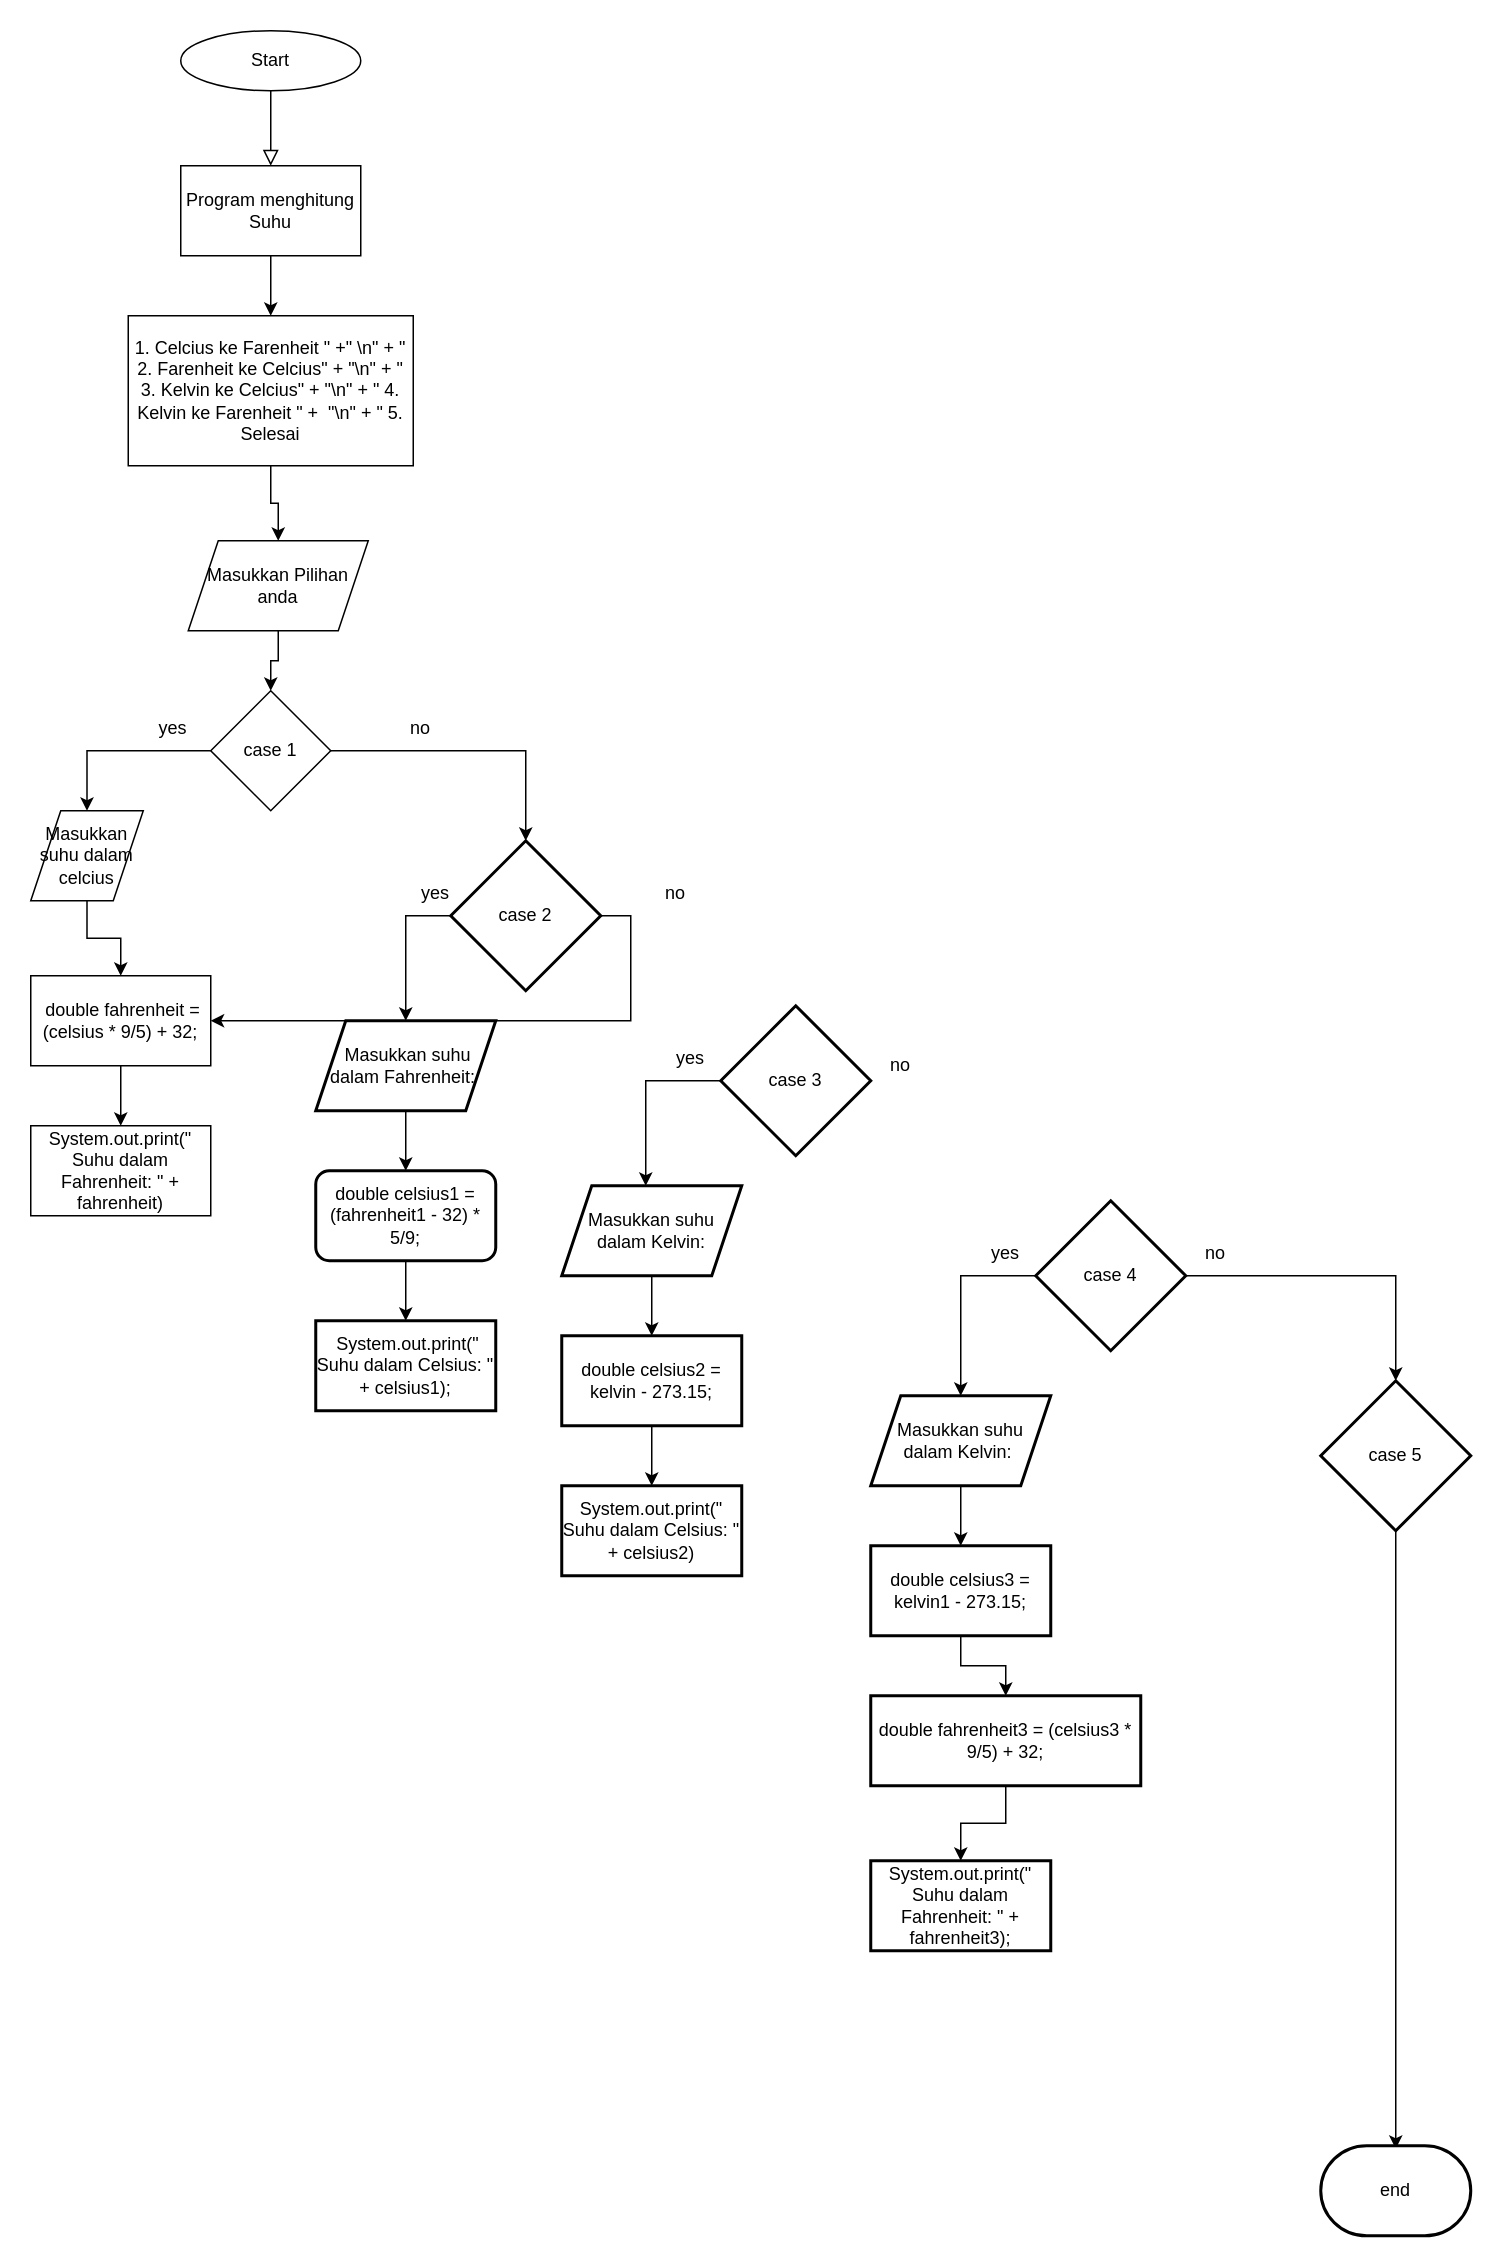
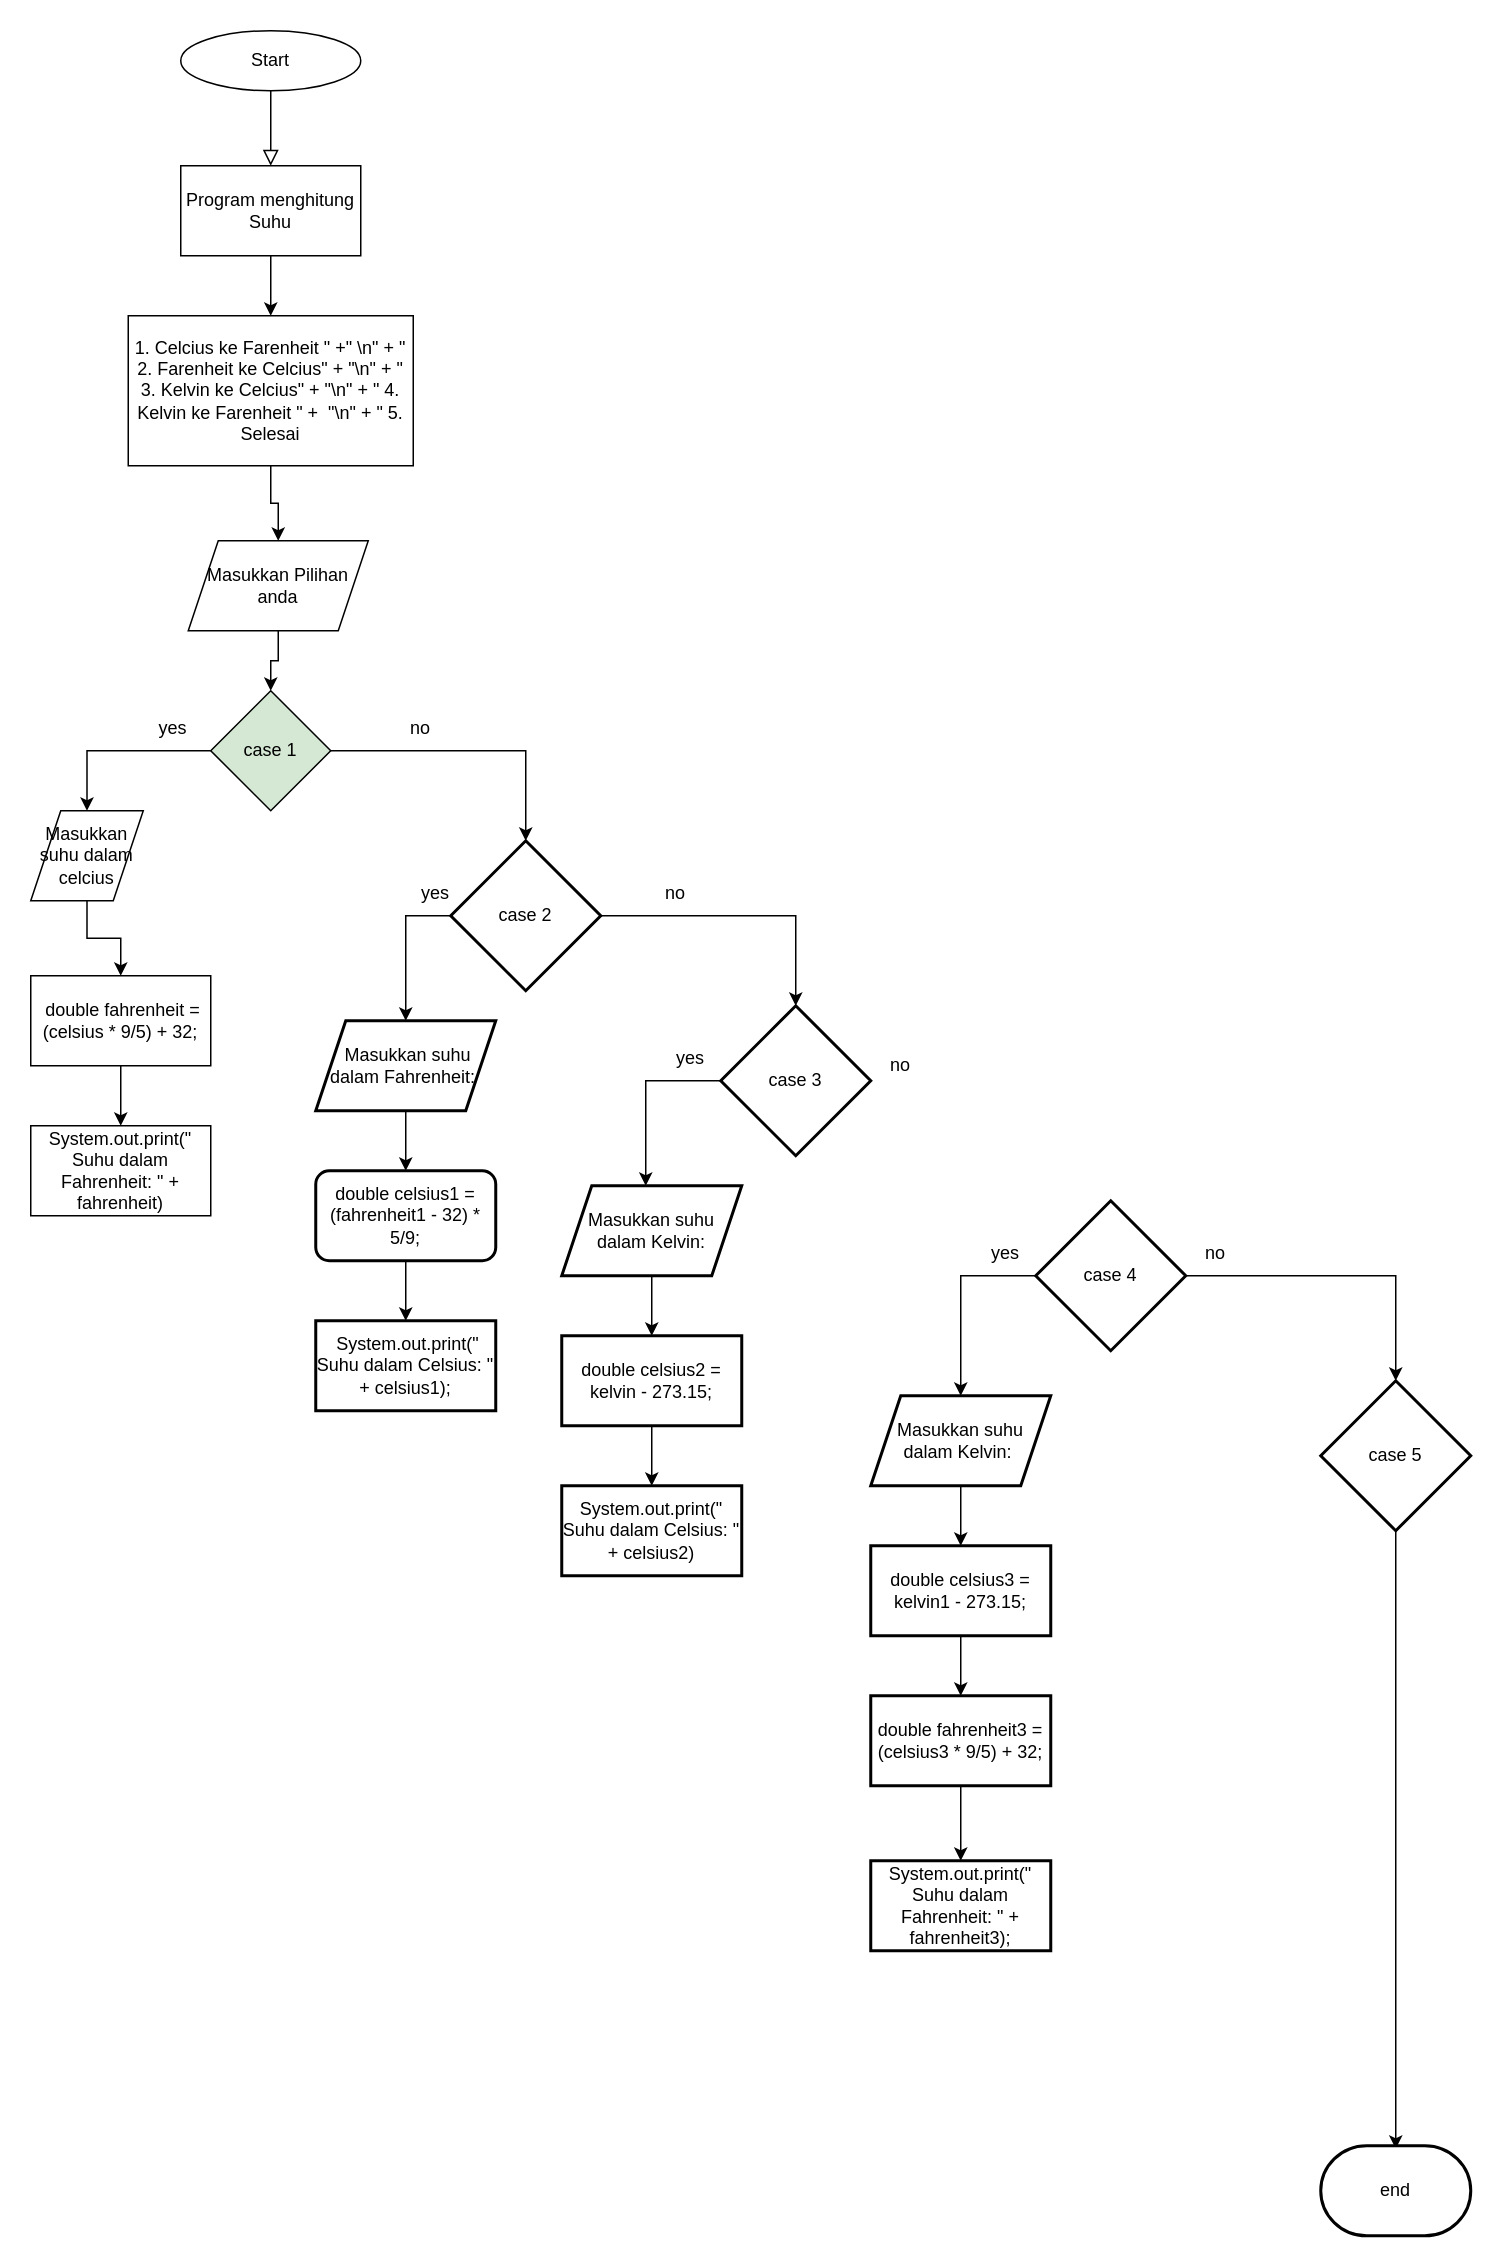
node "case 1": fillcolor #ffffff -> #d5e8d4
edge "case 2" -> "double fahrenheit = (celsius * 9/5) + 32;": now "case 2" -> "case 3"
node "double fahrenheit3 = (celsius3 * 9/5) + 32;": size 270x90 -> 180x90
